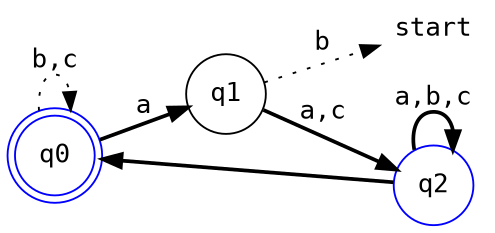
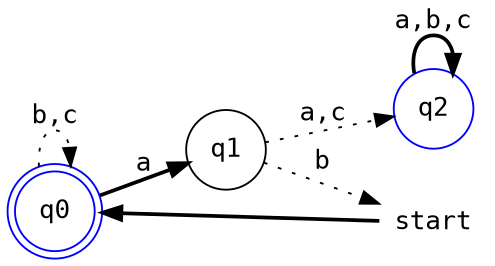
edge "q1" -> "q2": style bold -> dotted
edge "q2" -> "q0": now "start" -> "q0"
